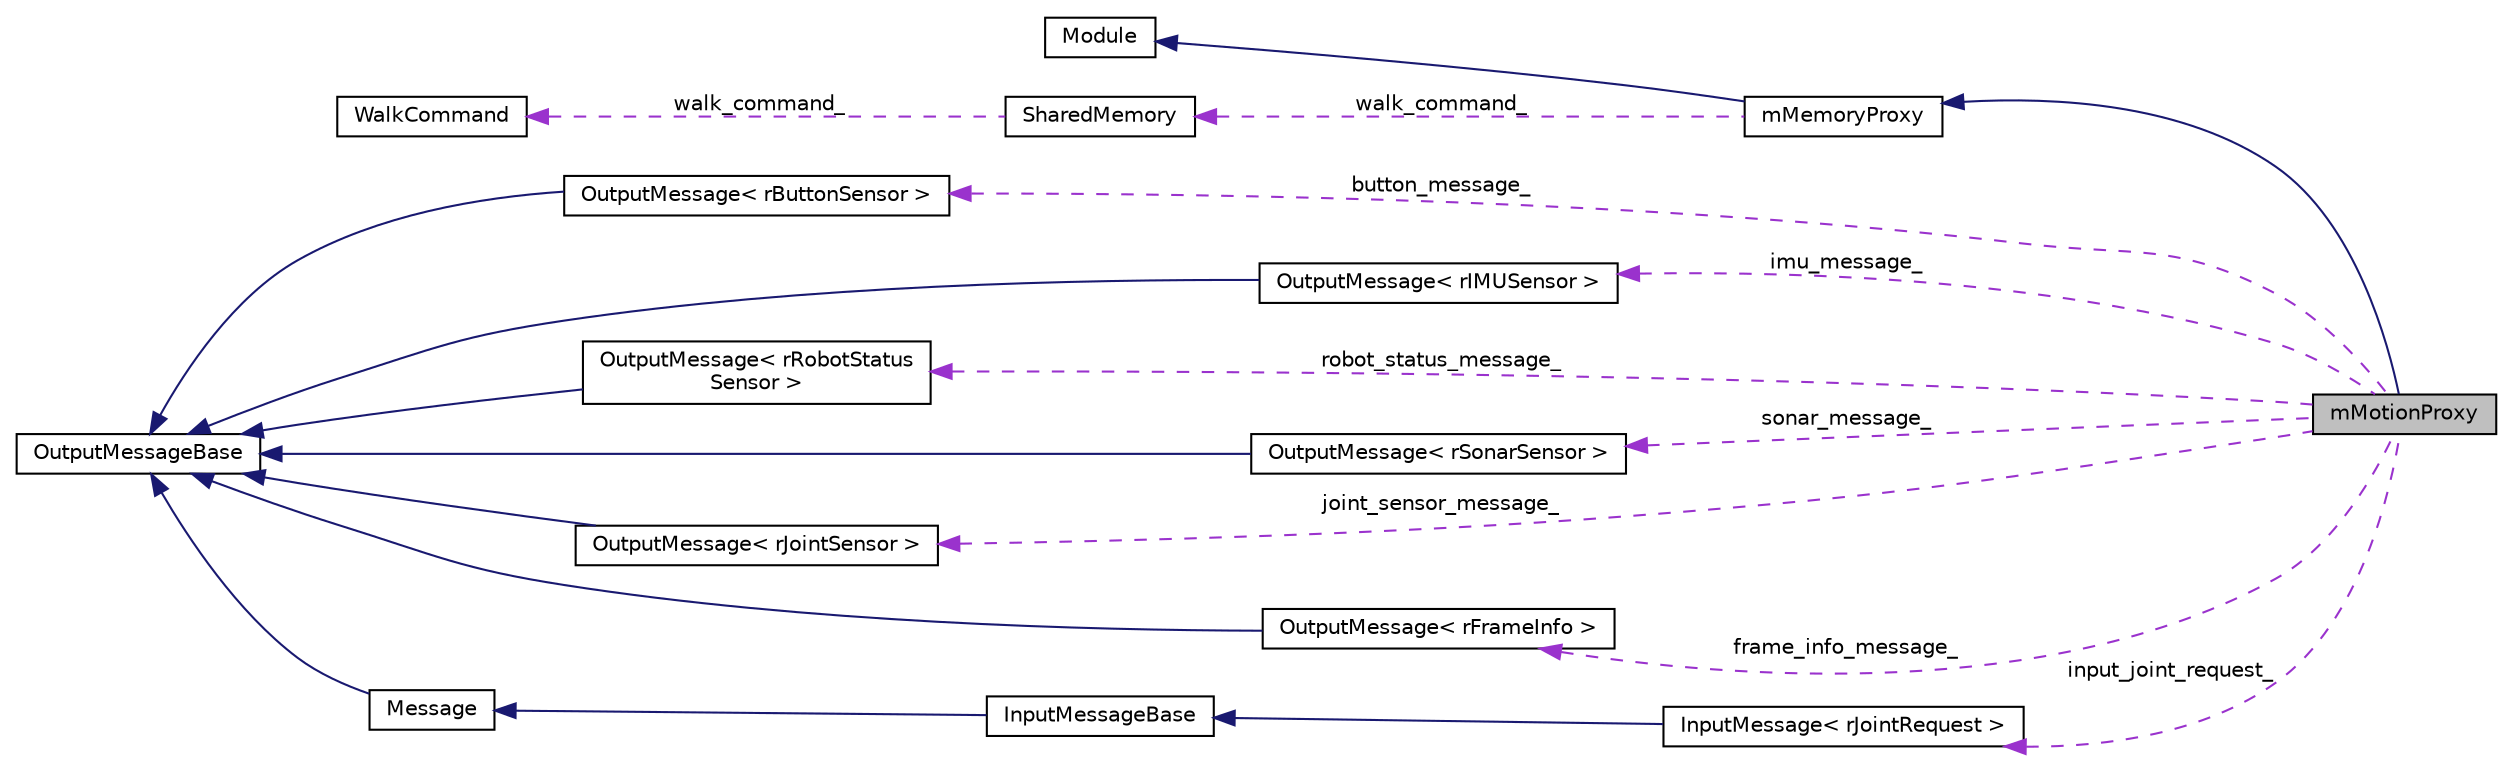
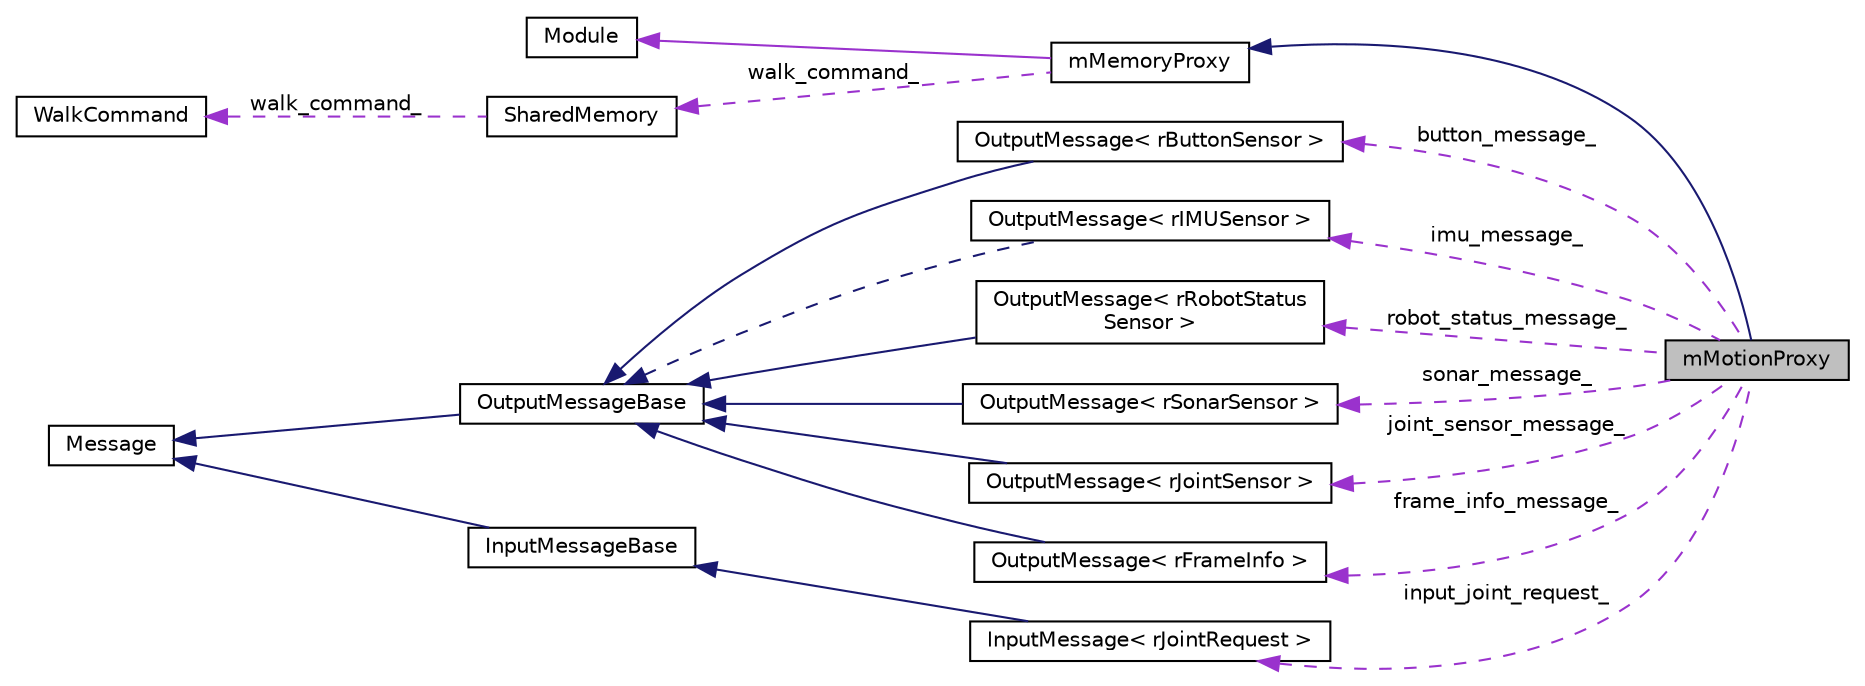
edge "mMemoryProxy" -> "Module": color midnightblue -> darkorchid3
edge "OutputMessage< rIMUSensor >" -> "OutputMessageBase": style solid -> dashed
edge "Message" -> "OutputMessageBase": reversed
